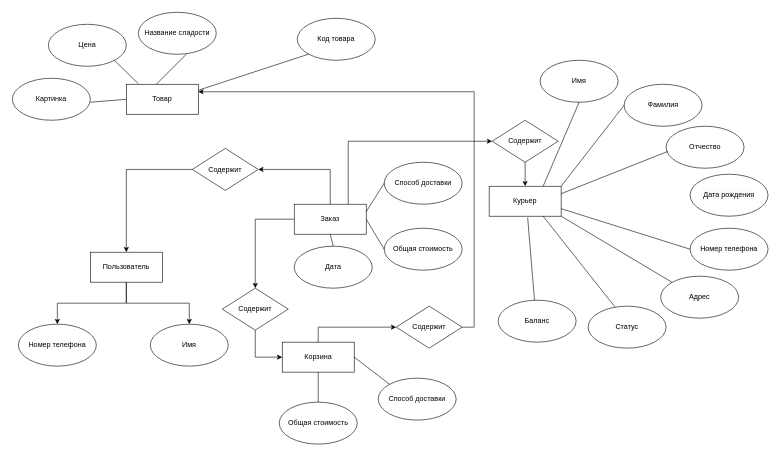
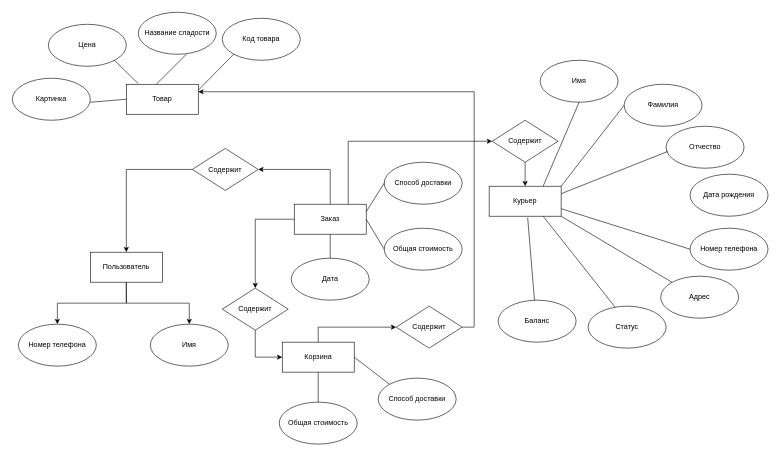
node "Код товара": moved (336, 39) -> (261, 39)
node "Дата": moved (333, 267) -> (330, 279)
